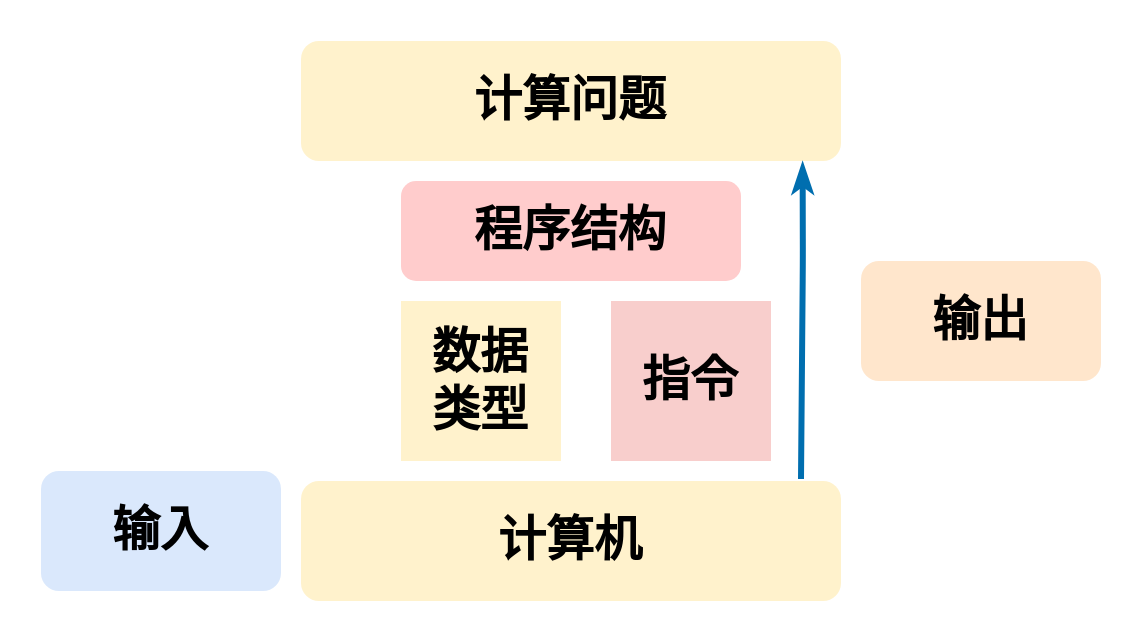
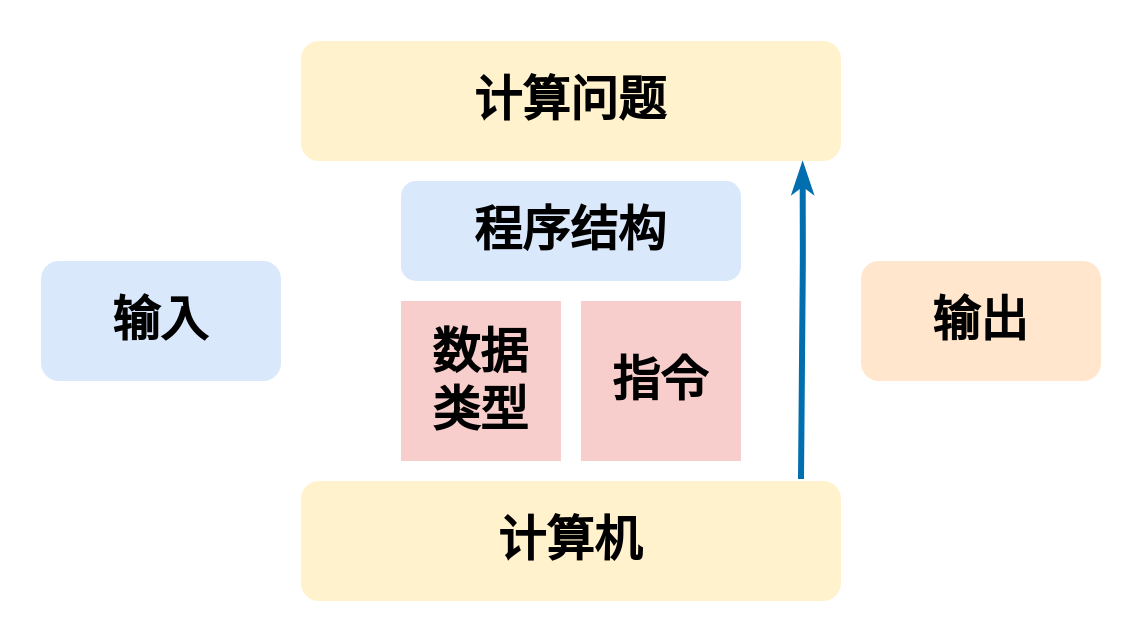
node "程序结构": fillcolor #ffcccc -> #dae8fc
node "数据 类型": fillcolor #fff2cc -> #f8cecc
node "指令": moved (691, 381) -> (661, 381)
node "输入": moved (161, 531) -> (161, 321)
